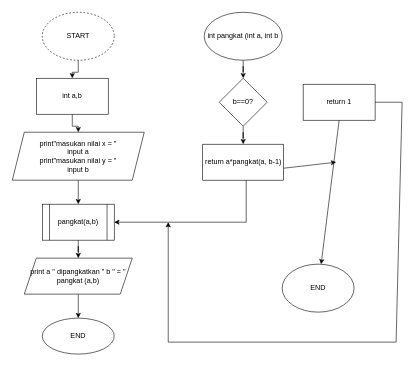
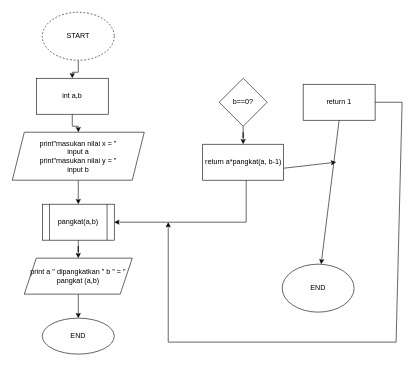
node "int pangkat (int a, int b": removed
edge "int pangkat (int a, int b" -> "b==0?": removed
